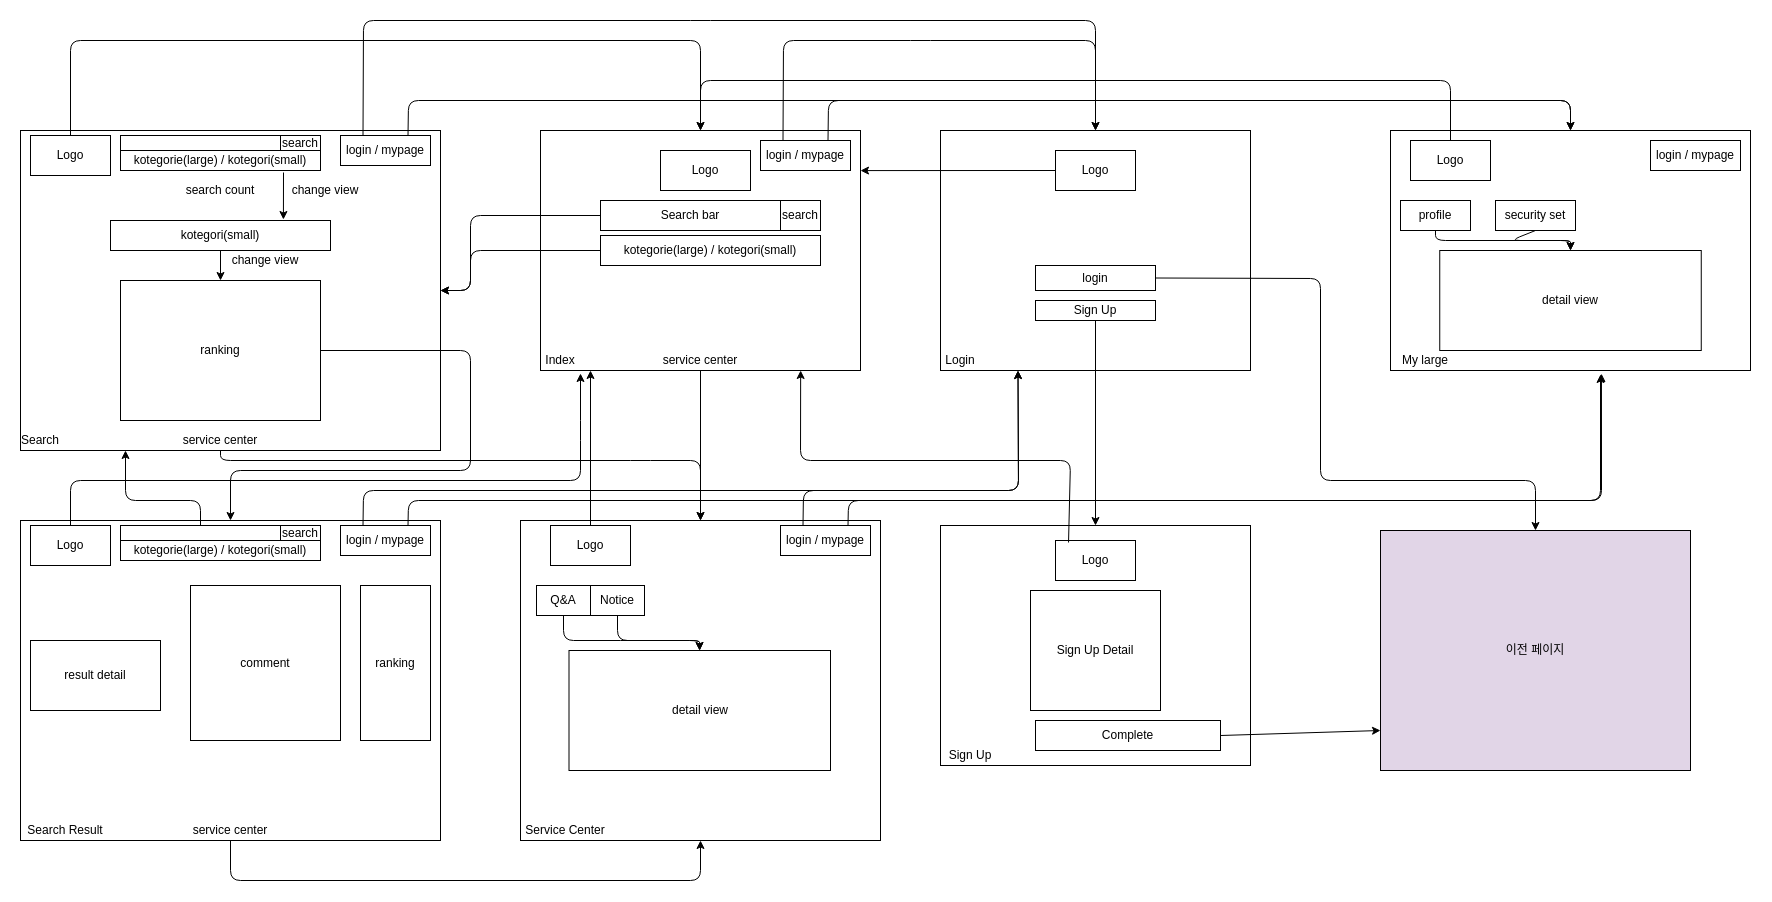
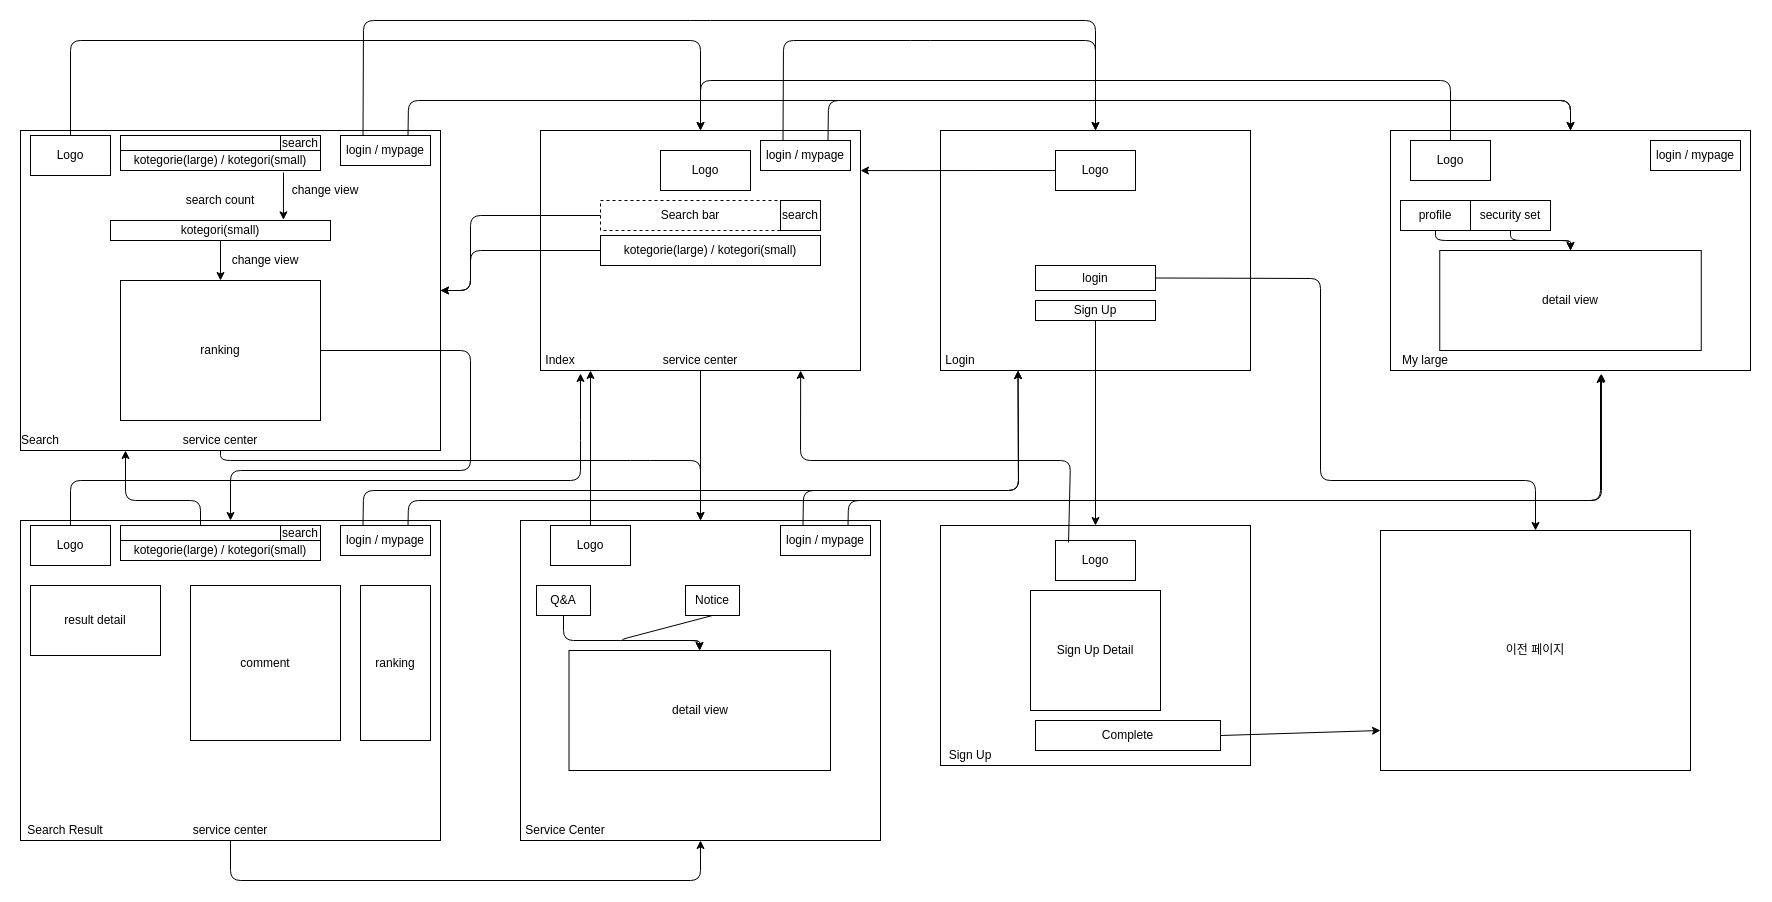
node "search count": moved (221, 191) -> (221, 201)
node "Search bar": style solid -> dashed
node "security set": moved (1536, 216) -> (1511, 216)
node "kotegori(small)": size 220x30 -> 220x20
node "Notice": moved (618, 601) -> (713, 601)
node "이전 페이지": fillcolor #e1d5e7 -> #ffffff
node "result detail": moved (96, 676) -> (96, 621)
